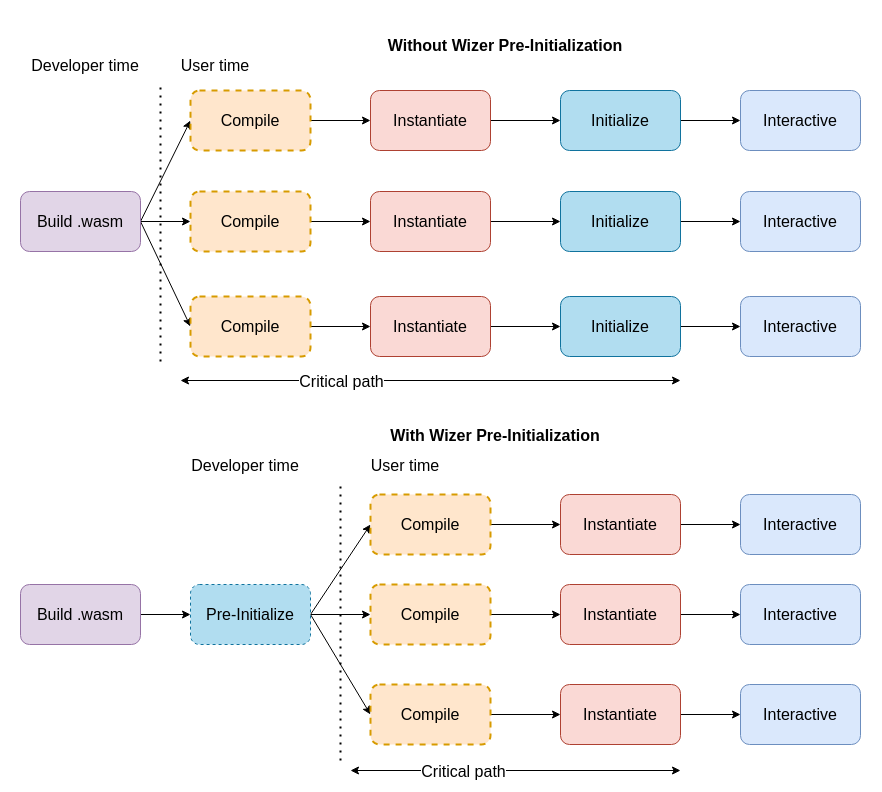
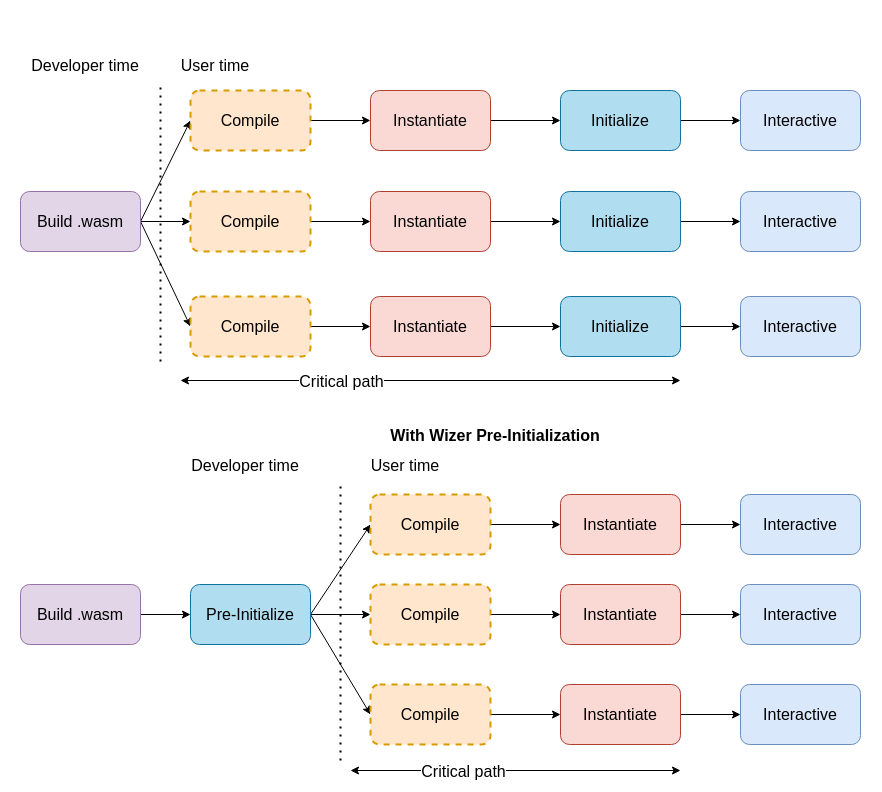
node "Without Wizer Pre-Initialization": removed
node "Pre-Initialize": style dashed -> solid
